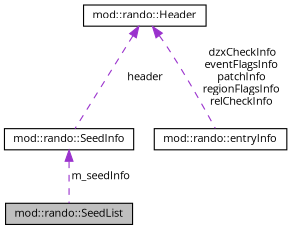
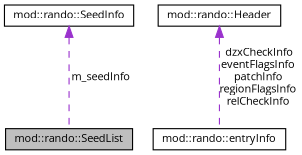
edge "mod::rando::SeedInfo" -> "mod::rando::Header": removed, label "header"
